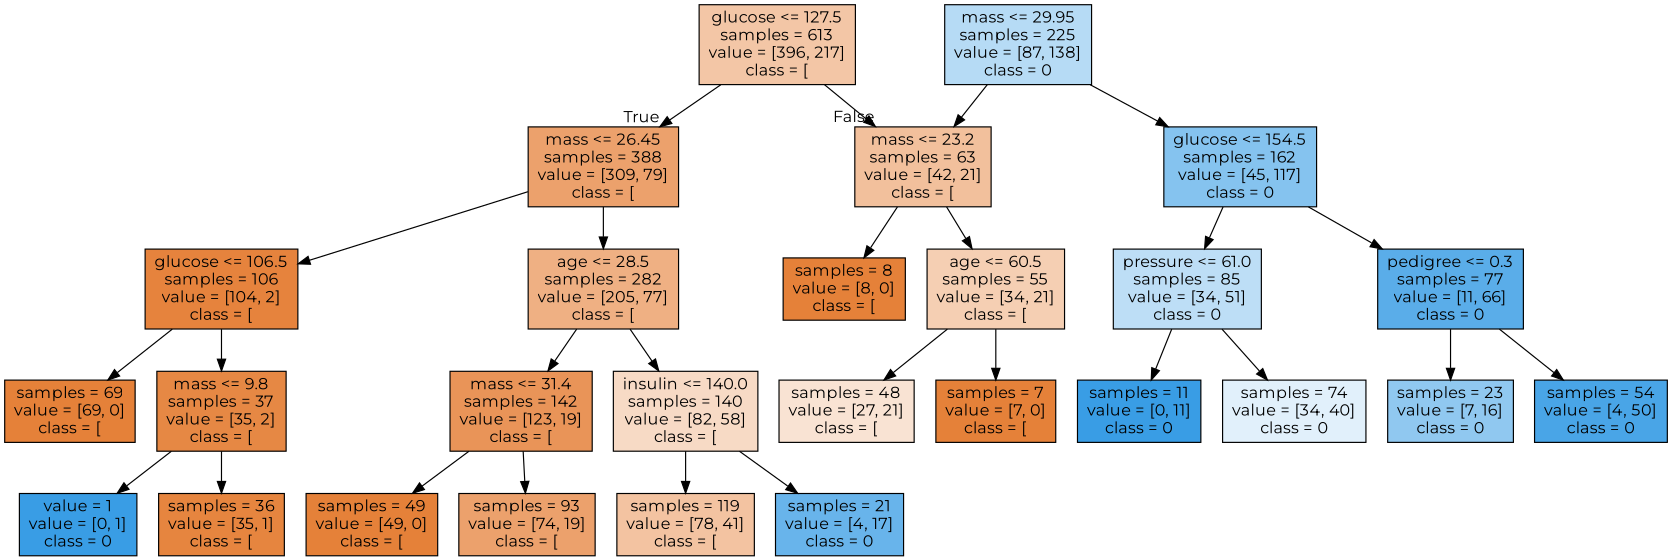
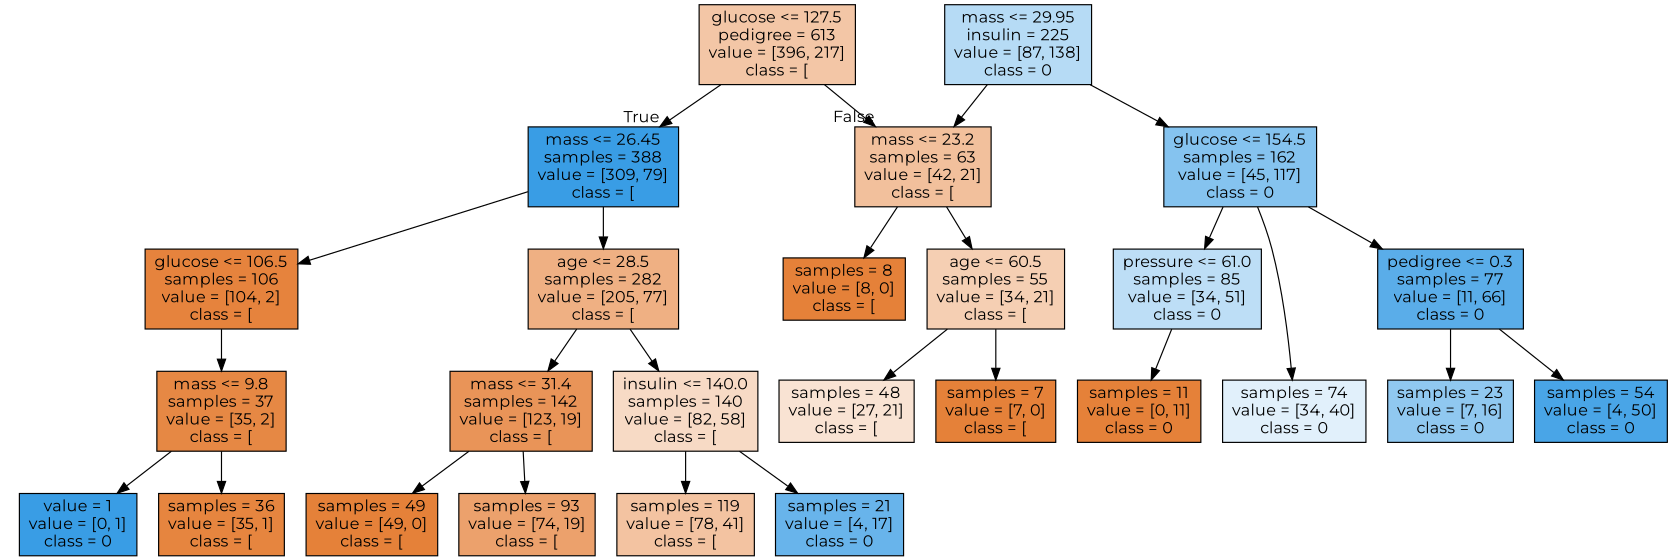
node "glucose <= 127.5 samples = 613 value = [396, 217] class = [": label "glucose <= 127.5 samples = 613 value = [396, 217] class = [" -> "glucose <= 127.5 pedigree = 613 value = [396, 217] class = ["
node "mass <= 29.95 samples = 225 value = [87, 138] class = 0": label "mass <= 29.95 samples = 225 value = [87, 138] class = 0" -> "mass <= 29.95 insulin = 225 value = [87, 138] class = 0"
node "mass <= 26.45 samples = 388 value = [309, 79] class = [": fillcolor #eca16c -> #399de5
edge "pressure <= 61.0 samples = 85 value = [34, 51] class = 0" -> "samples = 74 value = [34, 40] class = 0": now "glucose <= 154.5 samples = 162 value = [45, 117] class = 0" -> "samples = 74 value = [34, 40] class = 0"
node "samples = 69 value = [69, 0] class = [": removed
node "samples = 11 value = [0, 11] class = 0": fillcolor #399de5 -> #e58139
